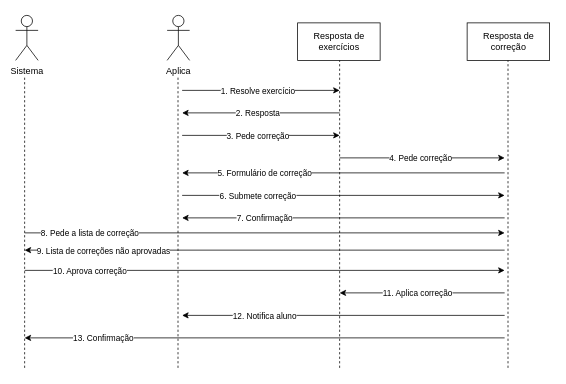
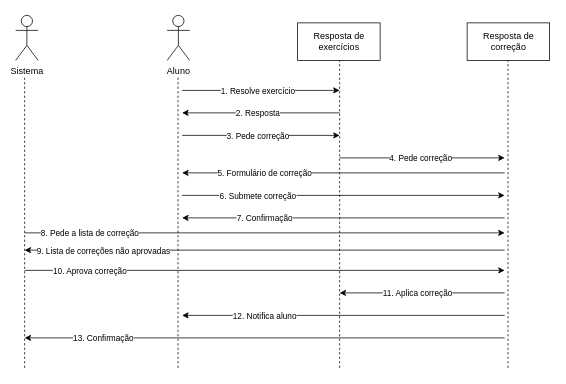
node "Aplica": label "Aplica" -> "Aluno"
